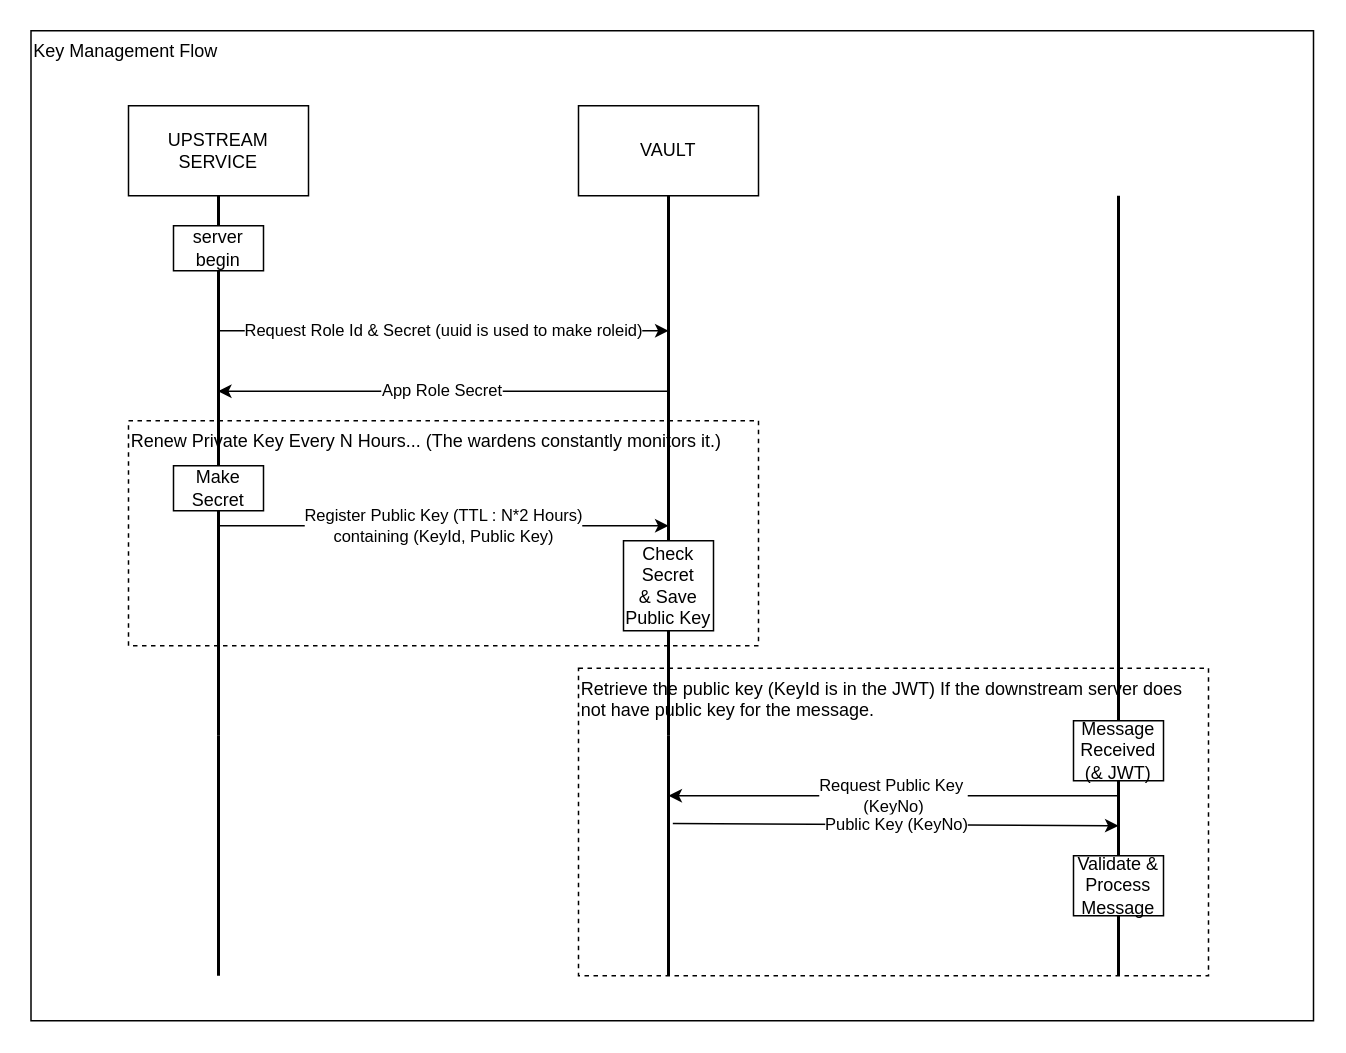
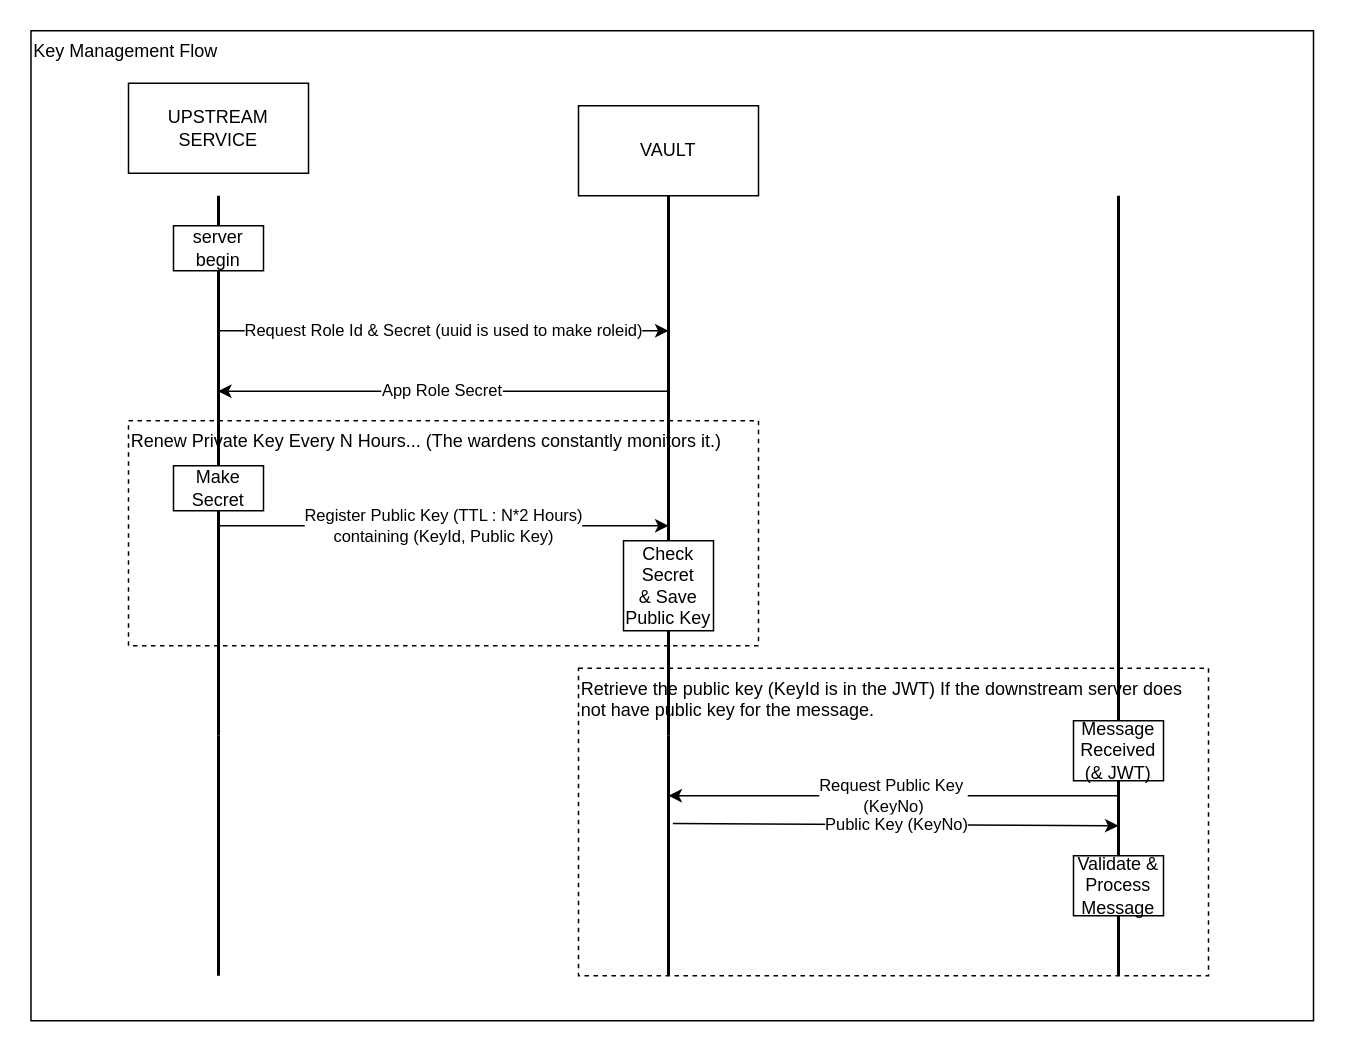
node "UPSTREAM SERVICE": moved (218, 151) -> (218, 128)
